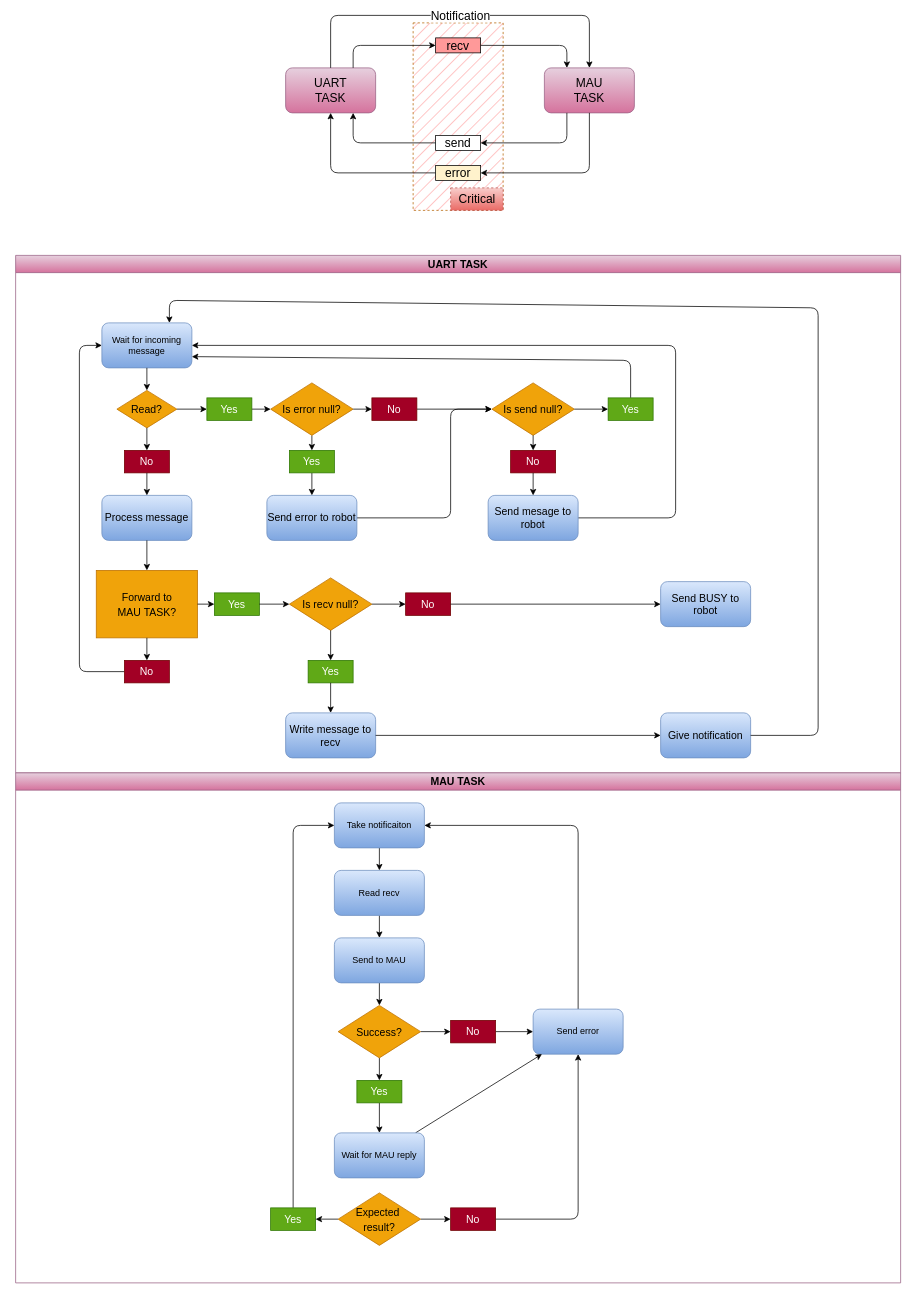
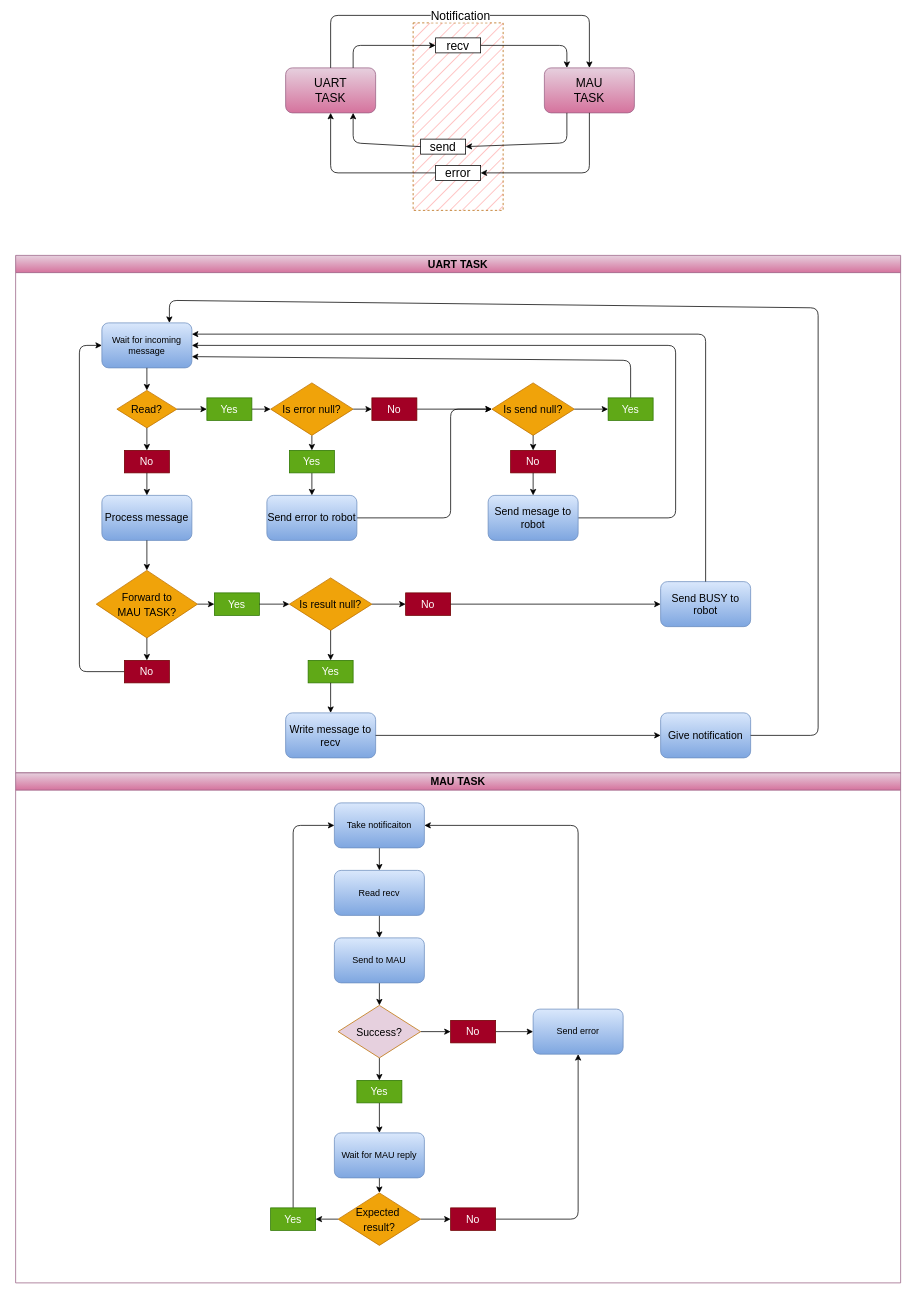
node "recv": fillcolor #ff9999 -> #ffffff
node "send": moved (458, 143) -> (443, 147)
node "error": fillcolor #fff2cc -> #ffffff
node "Critical": removed
edge "Send BUSY to robot" -> "Wait for incoming message": added
node "Forward to MAU TASK?": shape rectangle -> diamond
node "Is recv null?": label "Is recv null?" -> "Is result null?"
node "Success?": fillcolor #f0a30a -> #e6d0de
edge "Wait for MAU reply" -> "Send error": now "Wait for MAU reply" -> "Expected result?"
